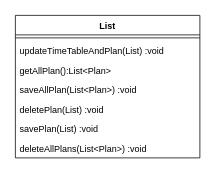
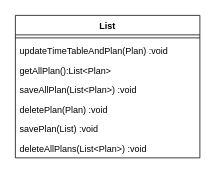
node "updateTimeTableAndPlan(List) :void": label "updateTimeTableAndPlan(List) :void" -> "updateTimeTableAndPlan(Plan) :void"
node "deletePlan(List) :void": label "deletePlan(List) :void" -> "deletePlan(Plan) :void"
